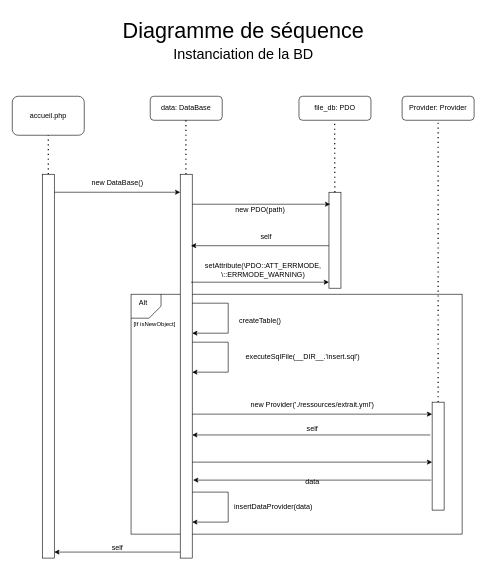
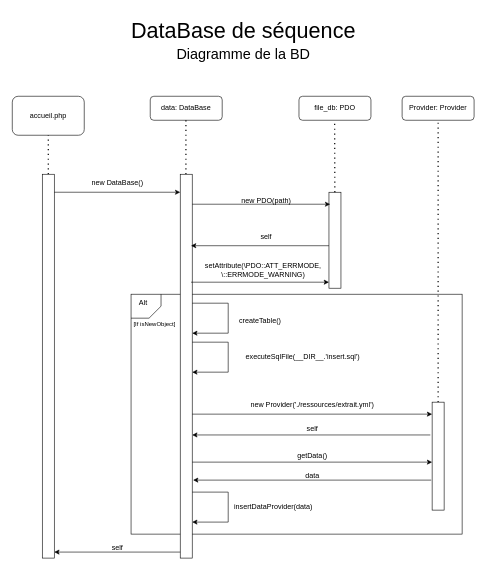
node "Diagramme de séquence": label "Diagramme de séquence" -> "DataBase de séquence"
node "Instanciation de la BD": label "Instanciation de la BD" -> "Diagramme de la BD"
node "new PDO(path)": moved (260, 210) -> (266, 201)
node "getData()": added
node "data": moved (312, 482) -> (312, 476)
